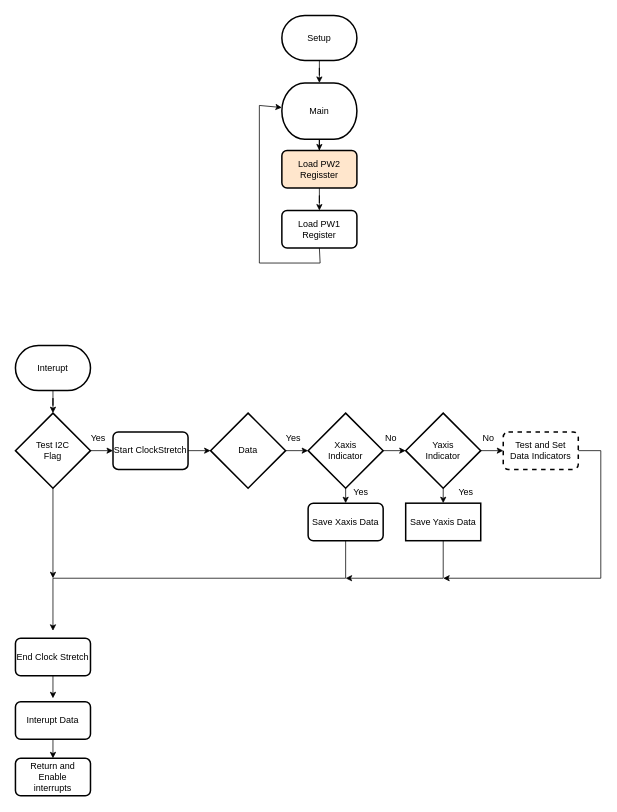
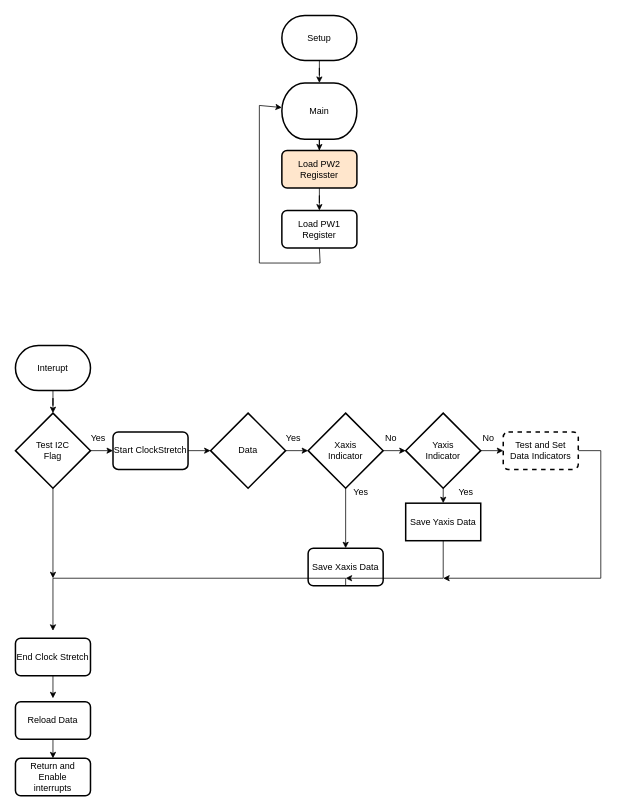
node "Save Xaxis Data": moved (345, 522) -> (345, 567)
node "Interupt Data": label "Interupt Data" -> "Reload Data"
